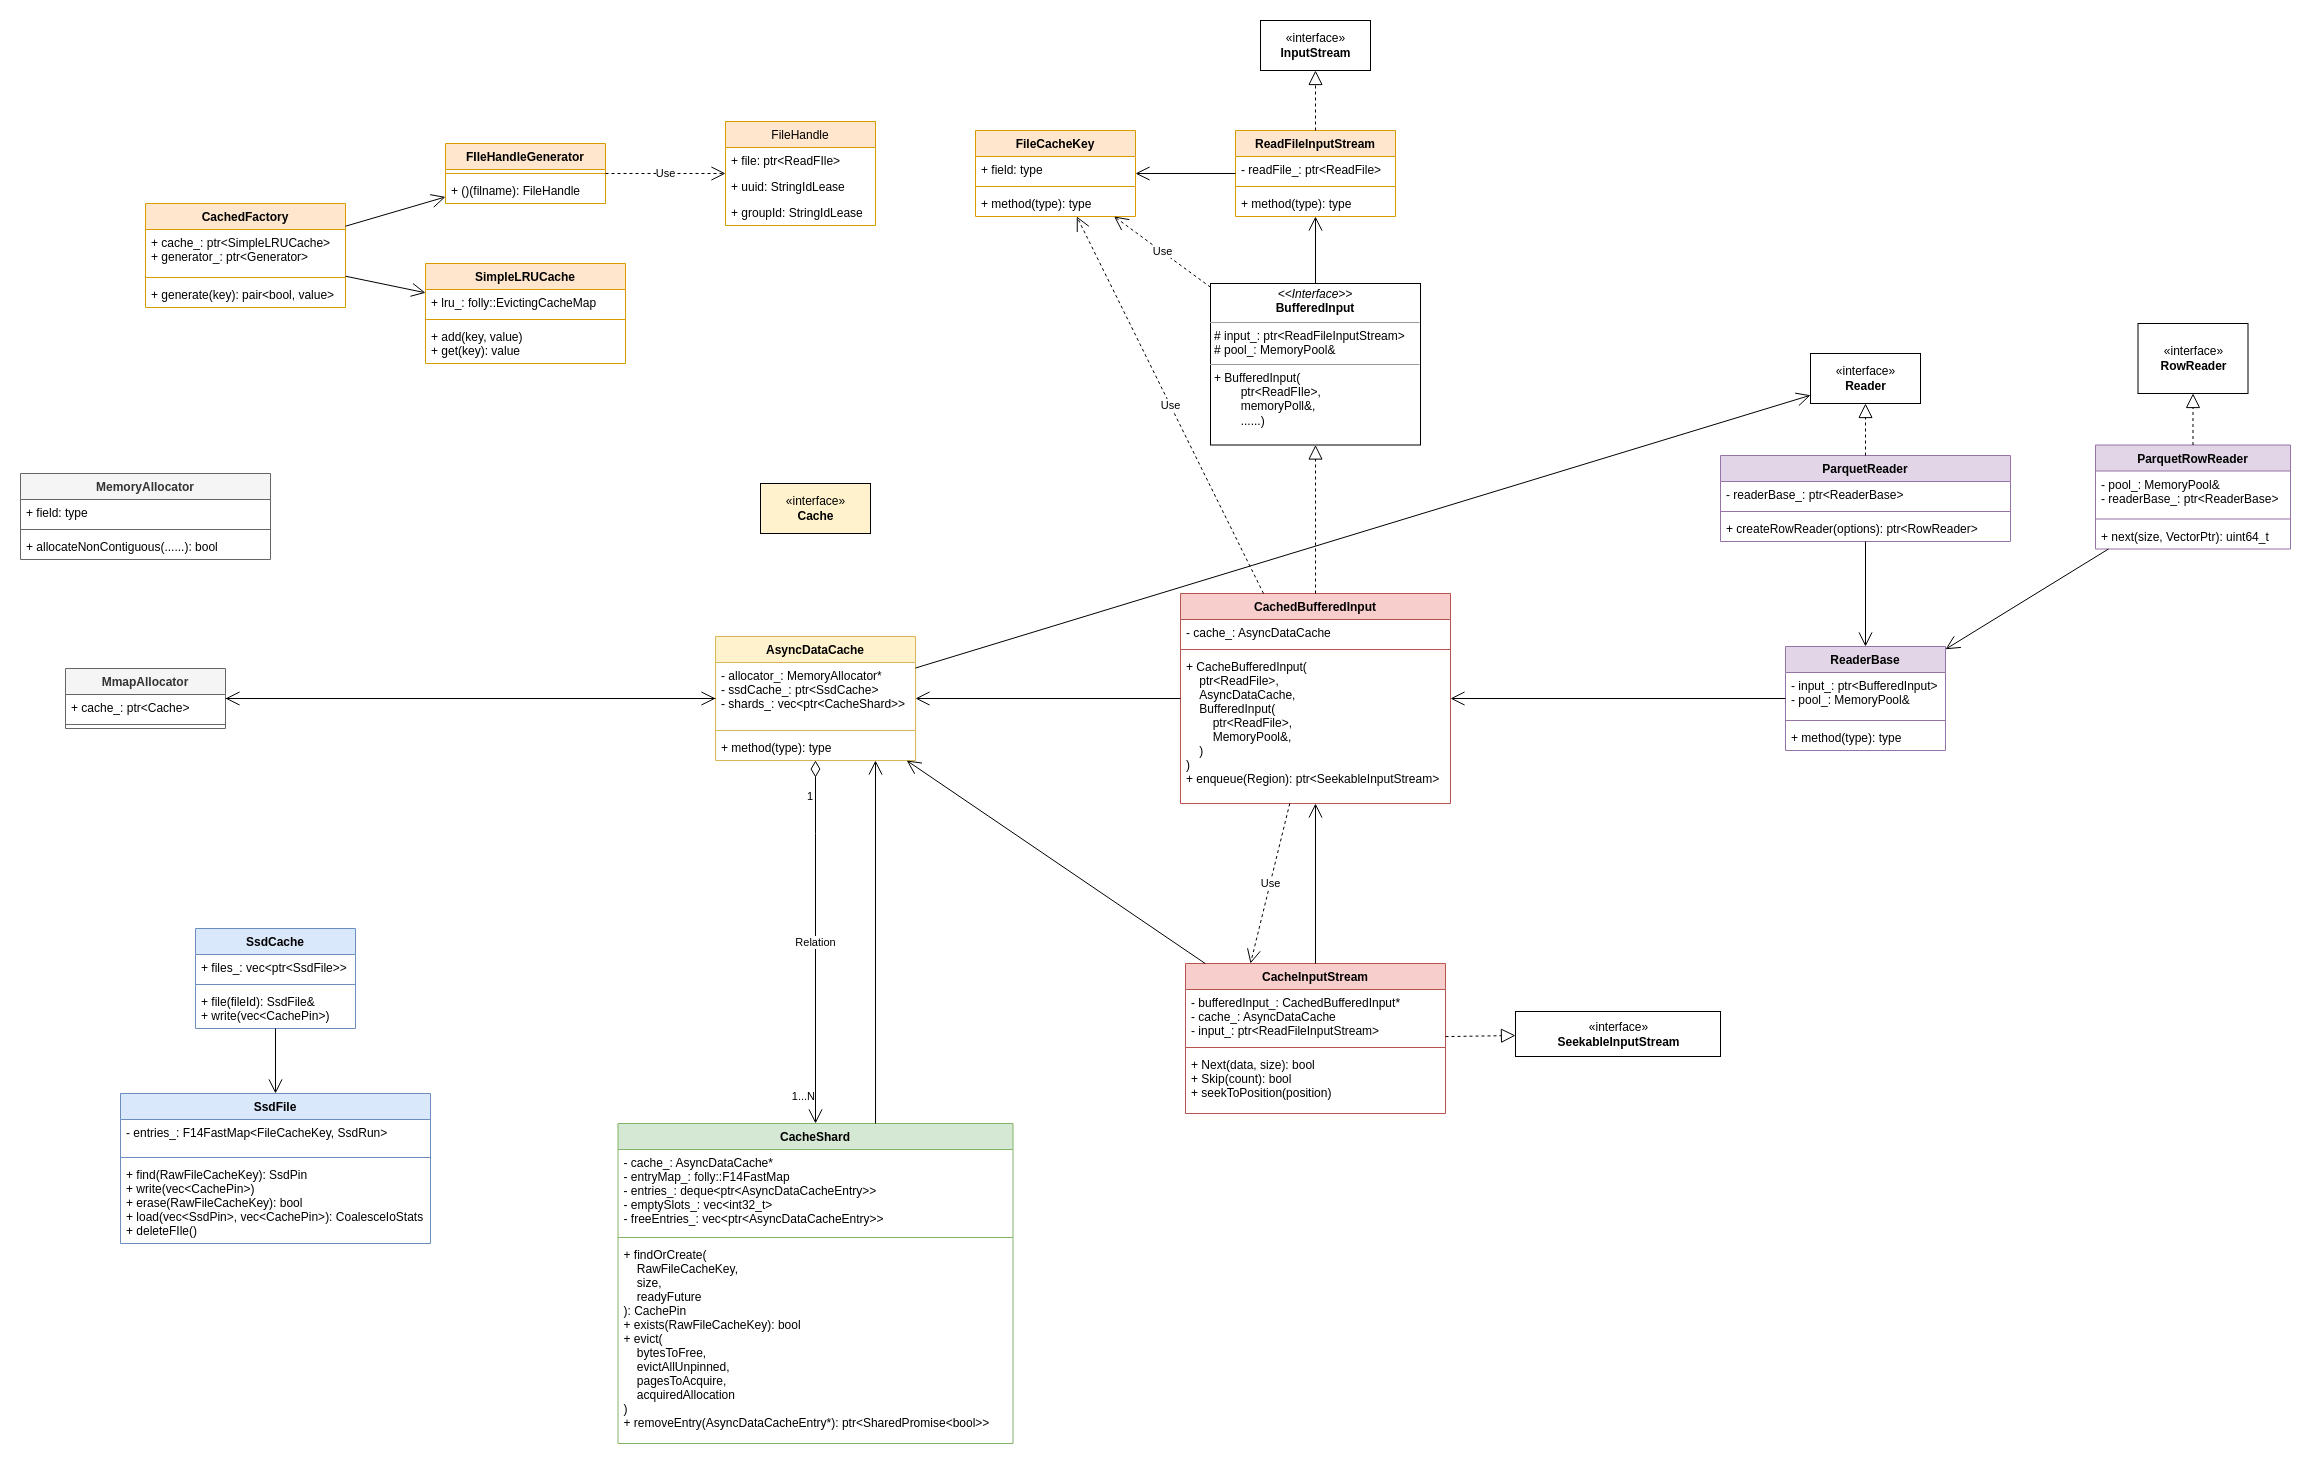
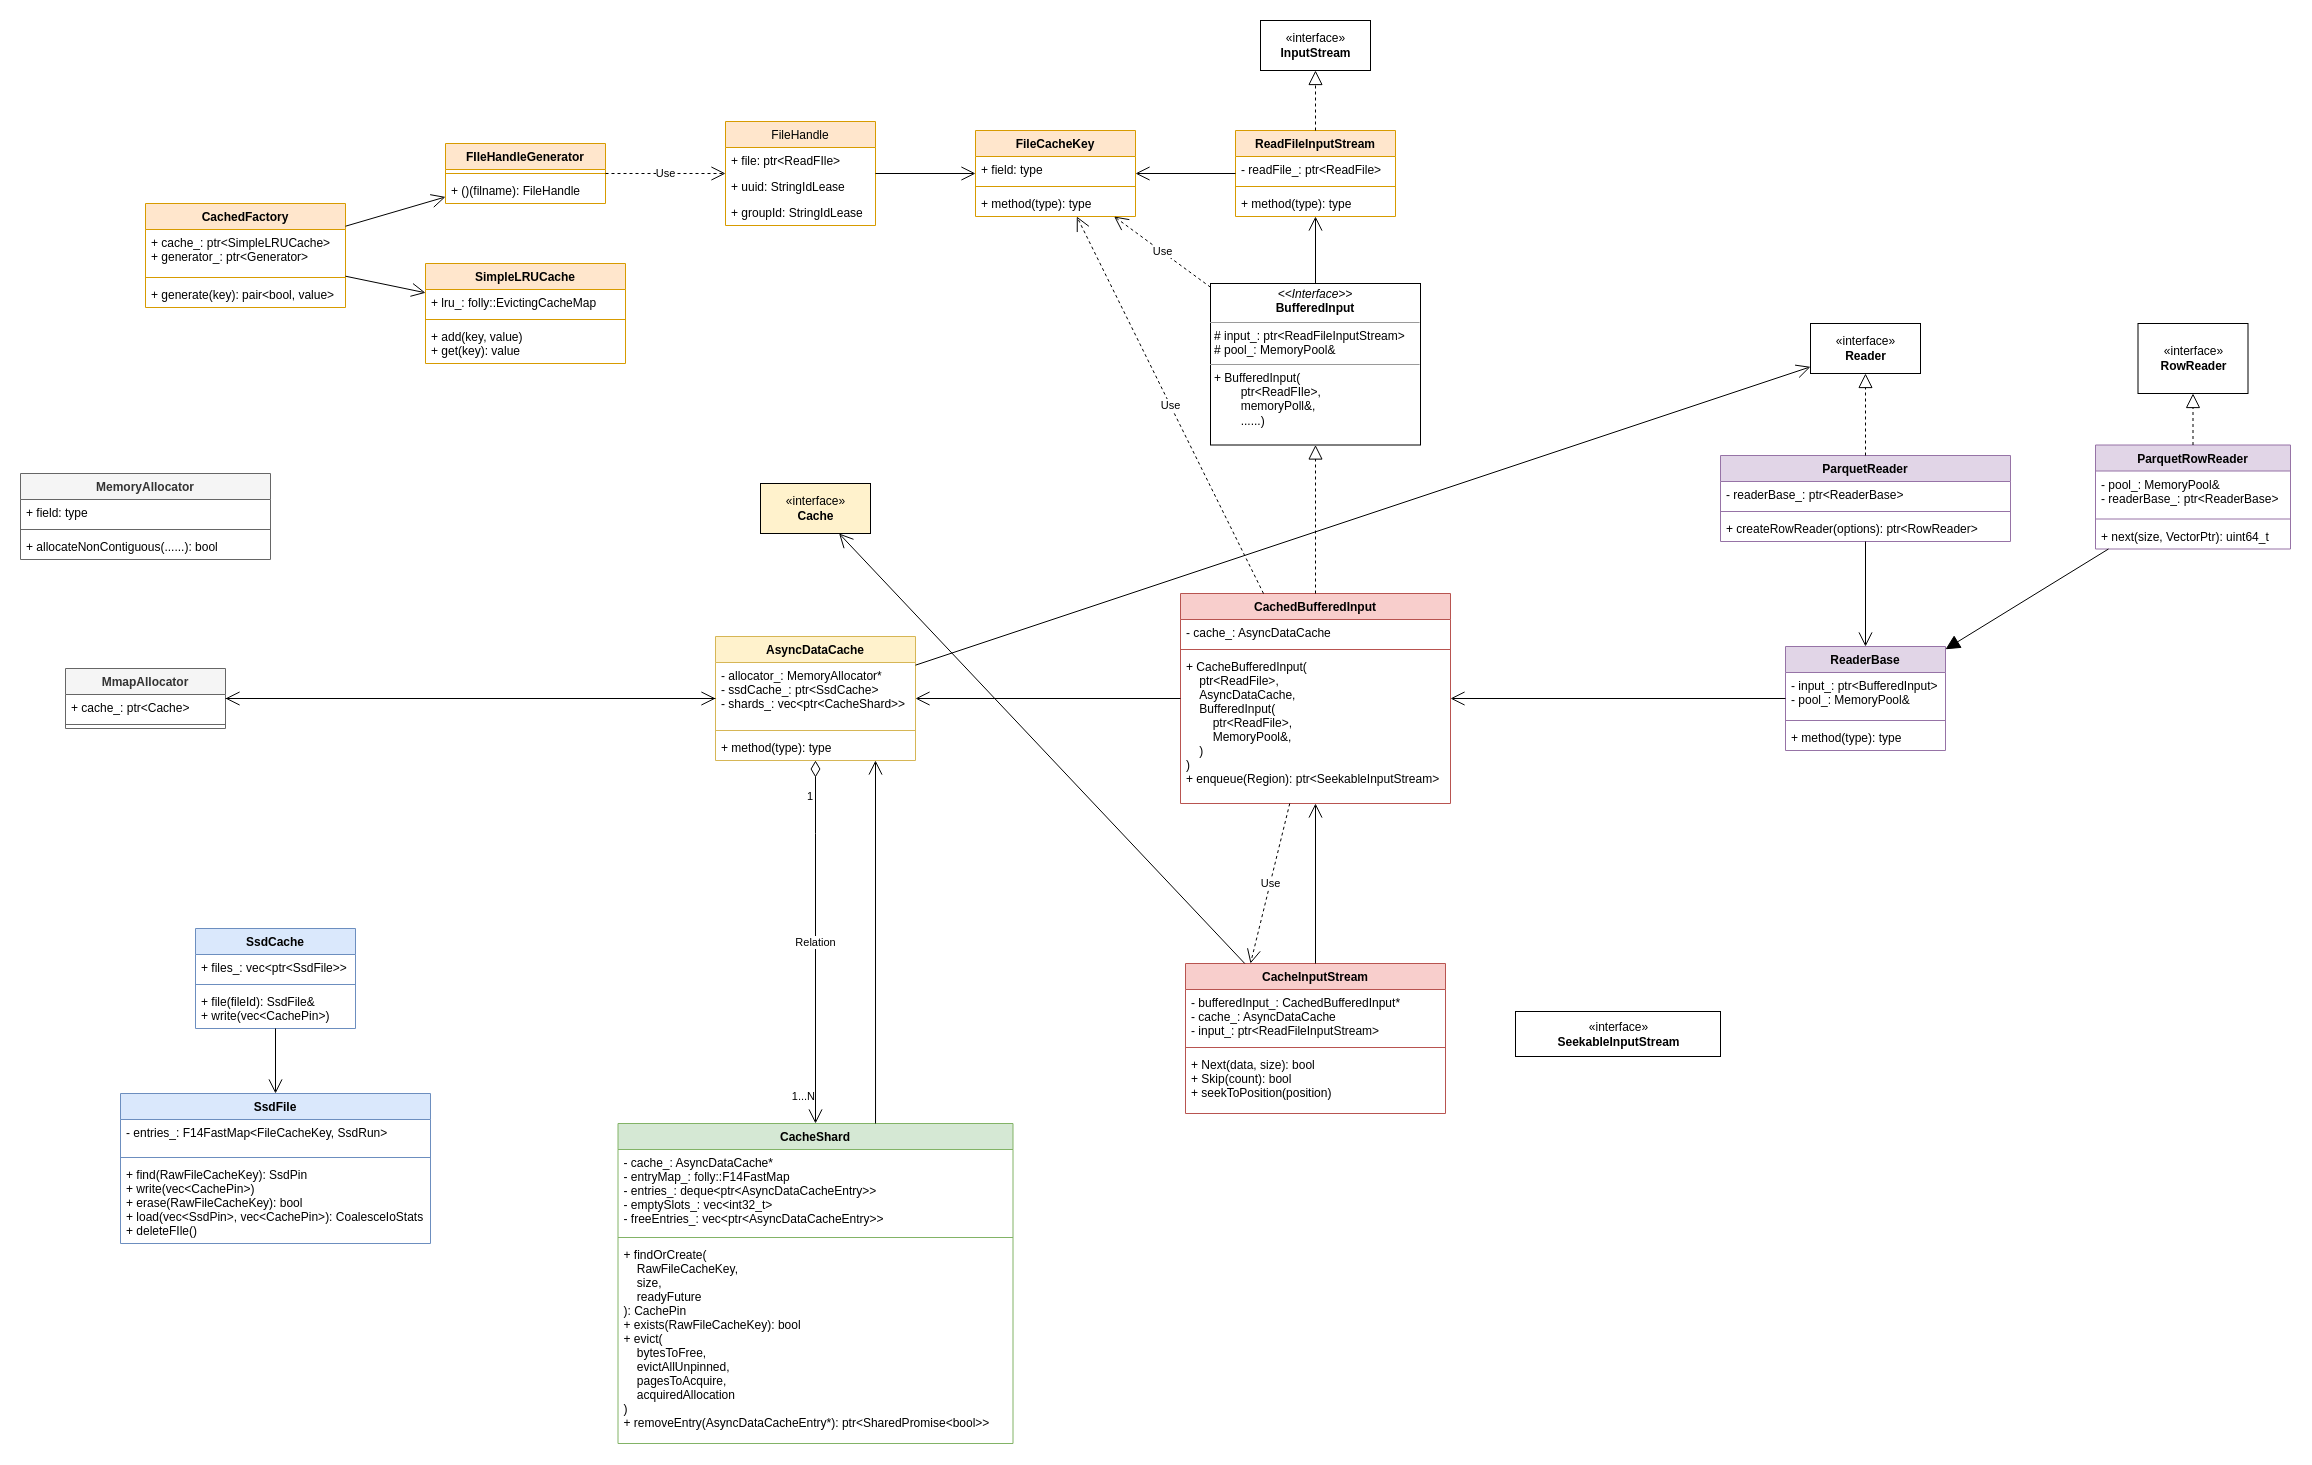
edge "FileHandle" -> "FileCacheKey": added
node "«interface» Reader": moved (1866, 379) -> (1866, 349)
edge "ParquetRowReader" -> "ReaderBase": arrowhead open -> block
edge "CacheInputStream" -> "AsyncDataCache": now "CacheInputStream" -> "«interface» Cache"
edge "CacheInputStream" -> "«interface» SeekableInputStream": removed
